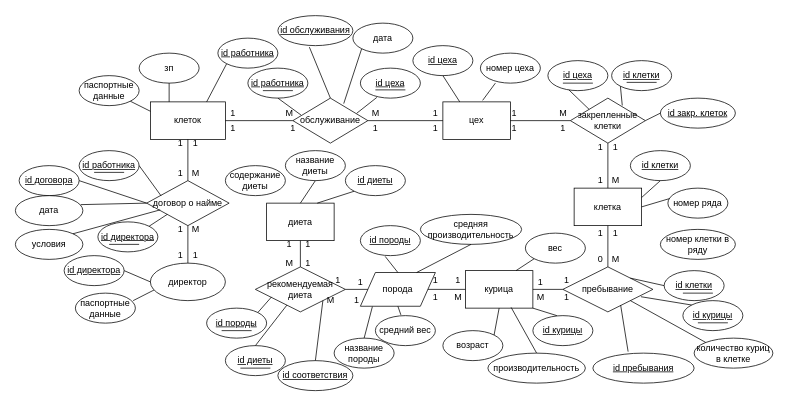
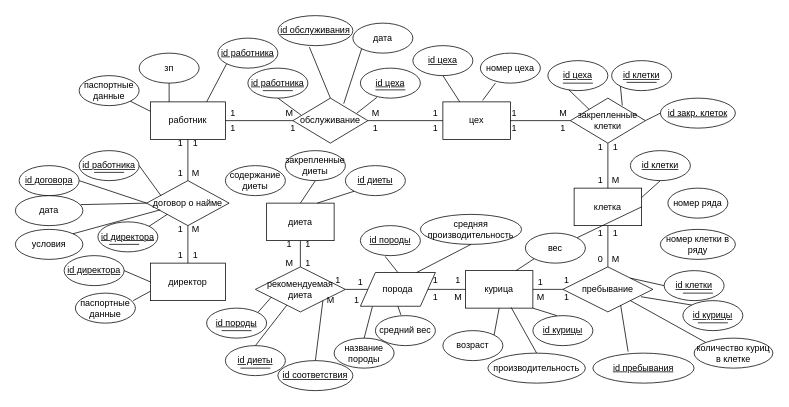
node "клеток": label "клеток" -> "работник"
node "название диеты": label "название диеты" -> "закрепленные диеты"
edge "номер ряда" -- "клетка": now "вес" -- "клетка"
node "директор": shape ellipse -> rectangle
